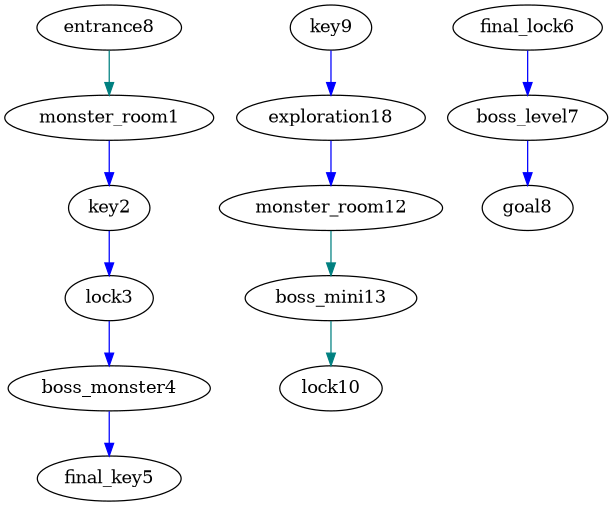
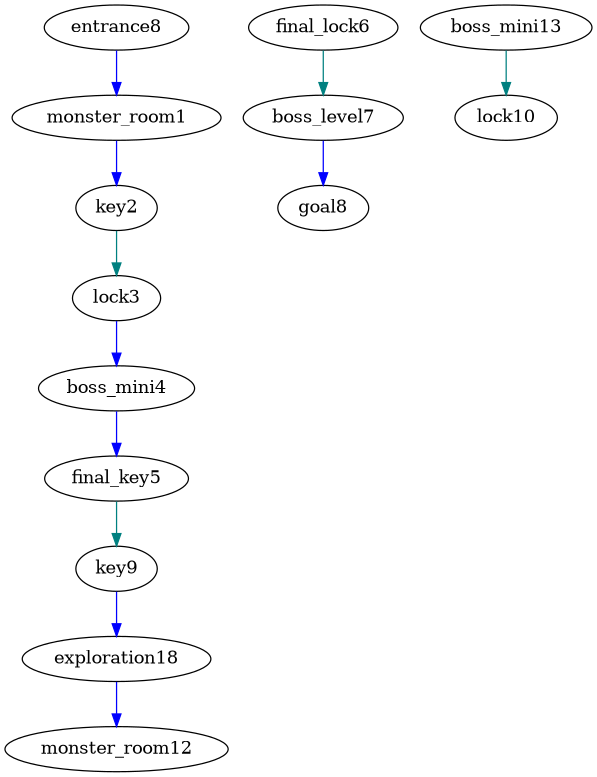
edge "entrance8" -> "monster_room1": color teal -> blue
edge "final_lock6" -> "boss_level7": color blue -> teal
edge "key2" -> "lock3": color blue -> teal
edge "monster_room12" -> "boss_mini13": removed
node "boss_monster4": label "boss_monster4" -> "boss_mini4"
edge "final_key5" -> "key9": added
